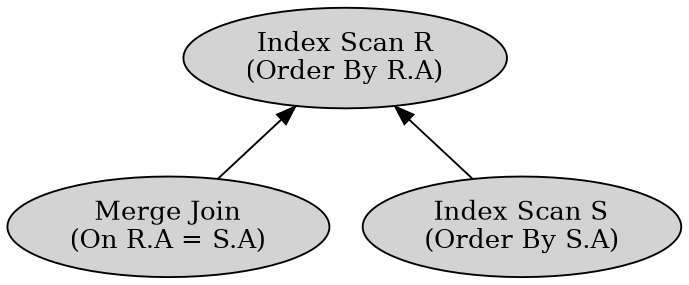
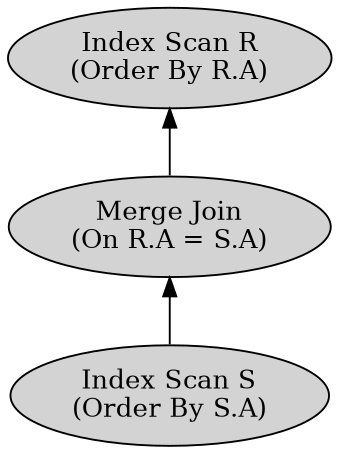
edge "Index Scan S (Order By S.A)" -> "Index Scan R (Order By R.A)": now "Index Scan S (Order By S.A)" -> "Merge Join (On R.A = S.A)"
